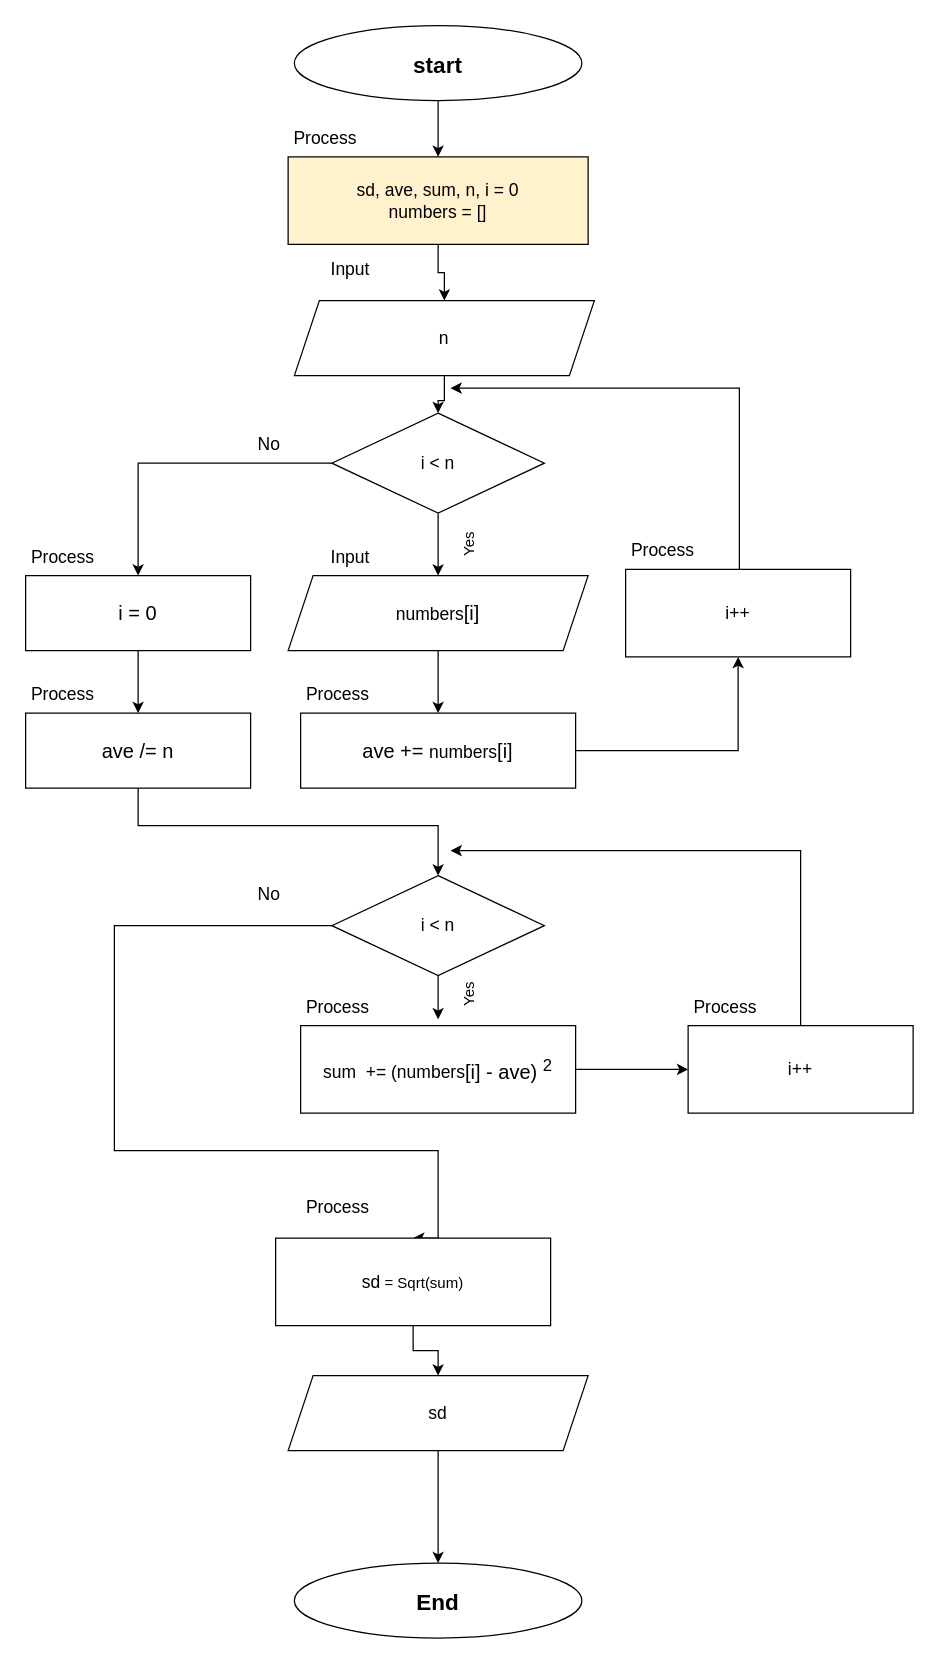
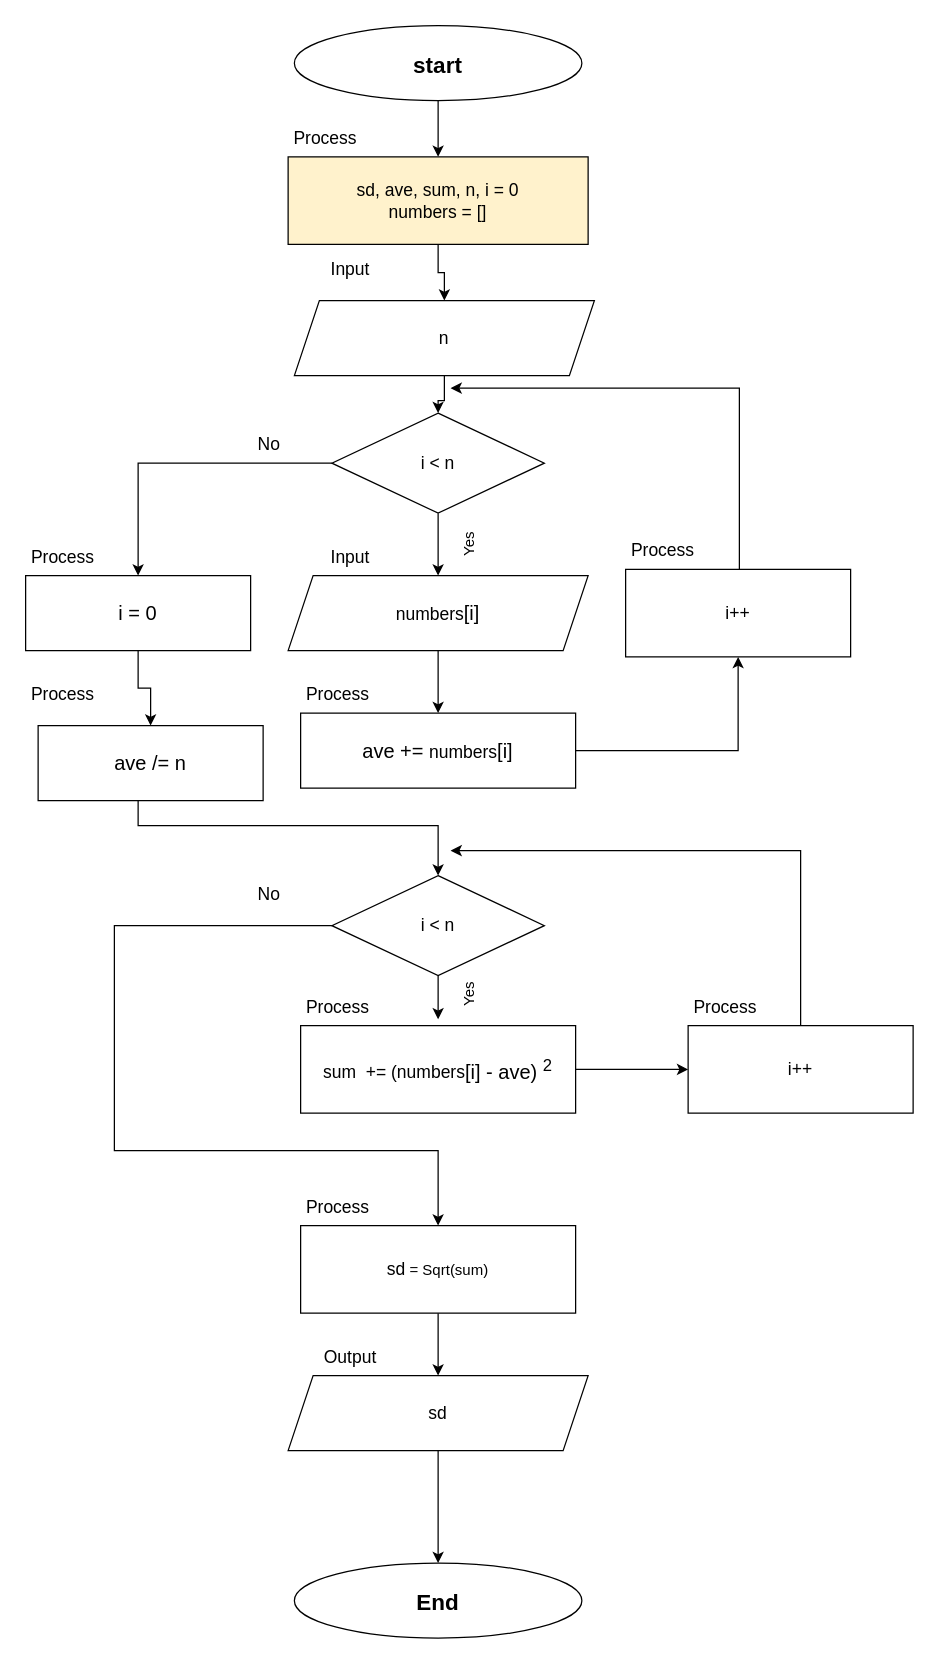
node "ave /= n": moved (138, 751) -> (151, 763)
node "sd = Sqrt(sum)": moved (413, 1282) -> (438, 1269)
node "Output": added
